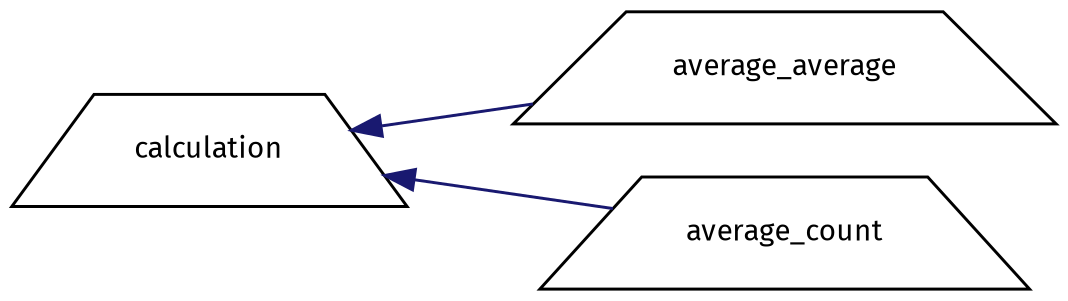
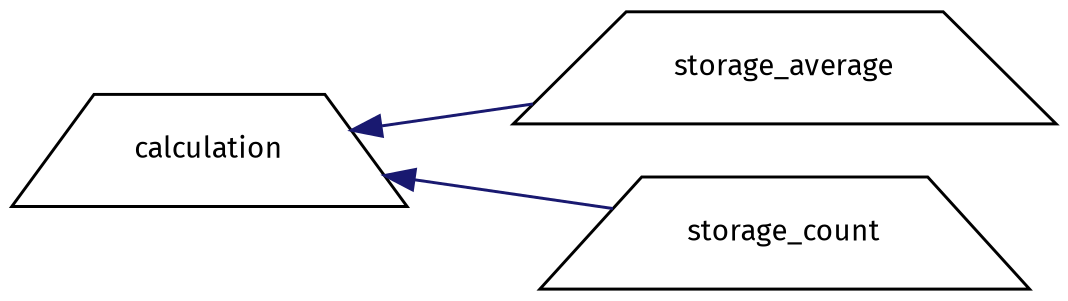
node "average_average": label "average_average" -> "storage_average"
node "average_count": label "average_count" -> "storage_count"
